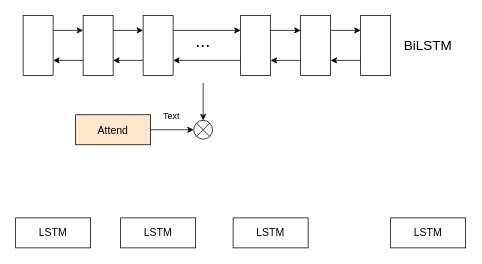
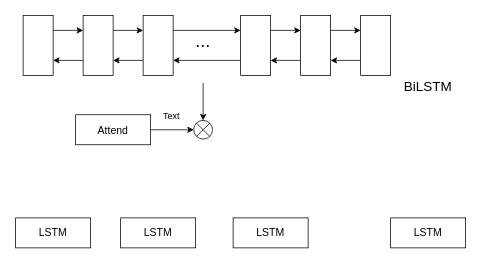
node "BiLSTM": moved (428, 45) -> (428, 87)
node "Attend": fillcolor #ffe6cc -> #ffffff
